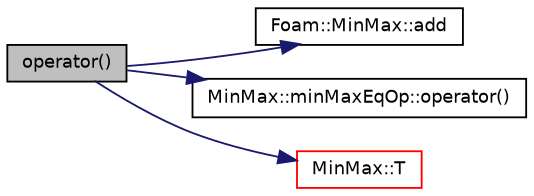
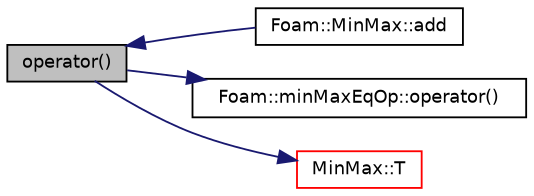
edge "operator()" -> "Foam::MinMax::add": reversed
node "MinMax::minMaxEqOp::operator()": label "MinMax::minMaxEqOp::operator()" -> "Foam::minMaxEqOp::operator()"
